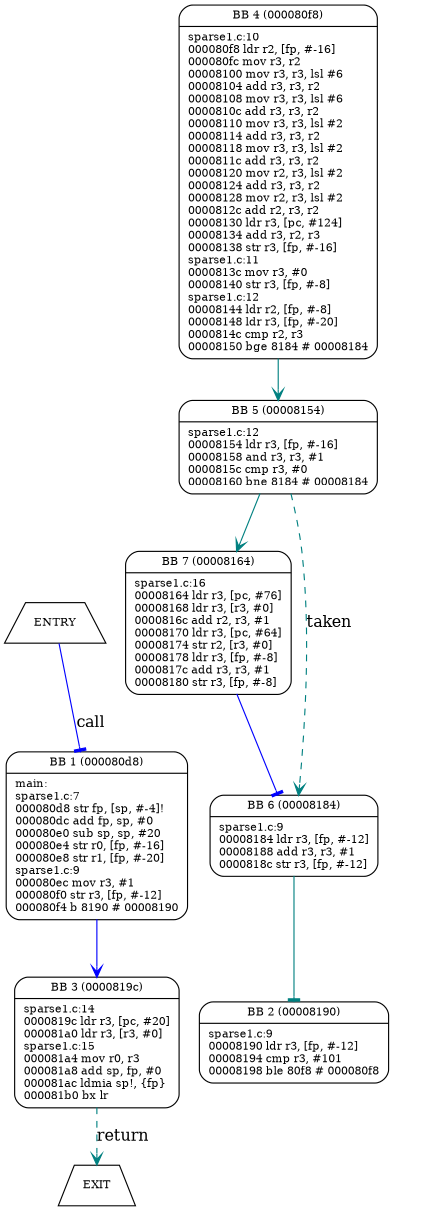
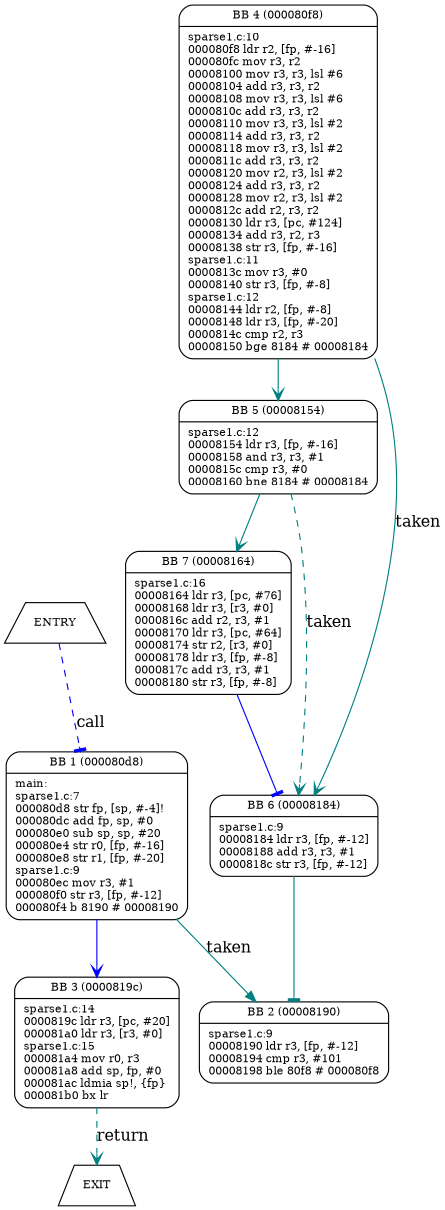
edge "BB 4 (000080f8)" -> "BB 6 (00008184)": added, label "taken"
edge "ENTRY" -> "BB 1 (000080d8)": style solid -> dashed
edge "BB 1 (000080d8)" -> "BB 2 (00008190)": added, label "taken"
